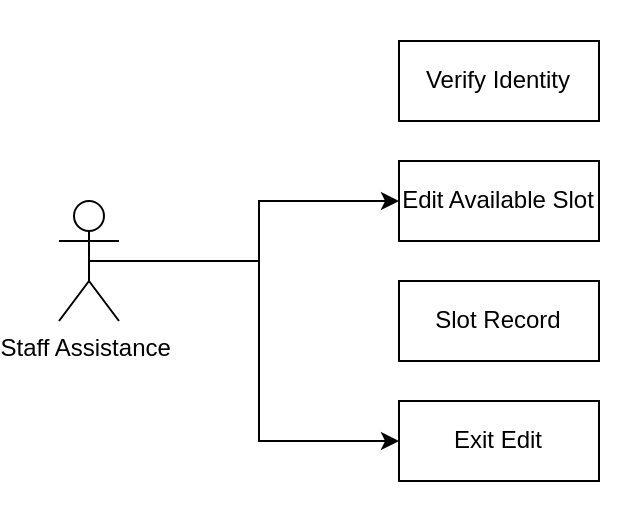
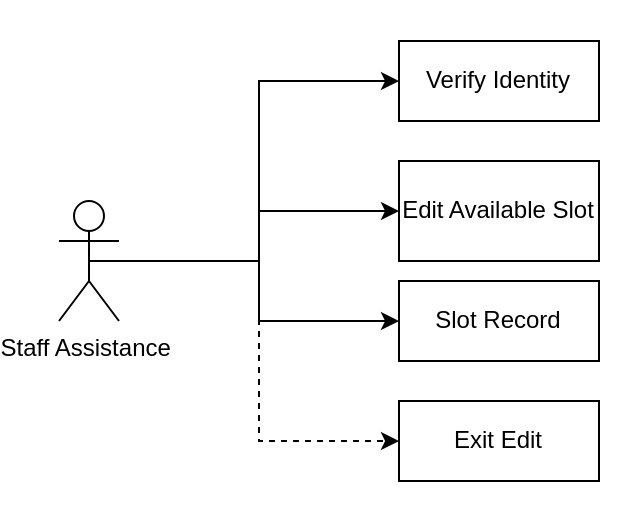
edge "Staff Assistance" -> "Verify Identity": added
node "Edit Available Slot": size 200x80 -> 200x100
edge "Staff Assistance" -> "Slot Record": added
edge "Staff Assistance" -> "Exit Edit": style solid -> dashed
